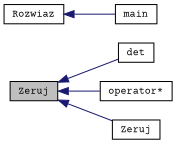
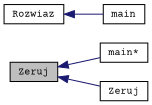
node "det": removed
node "operator*": label "operator*" -> "main*"
